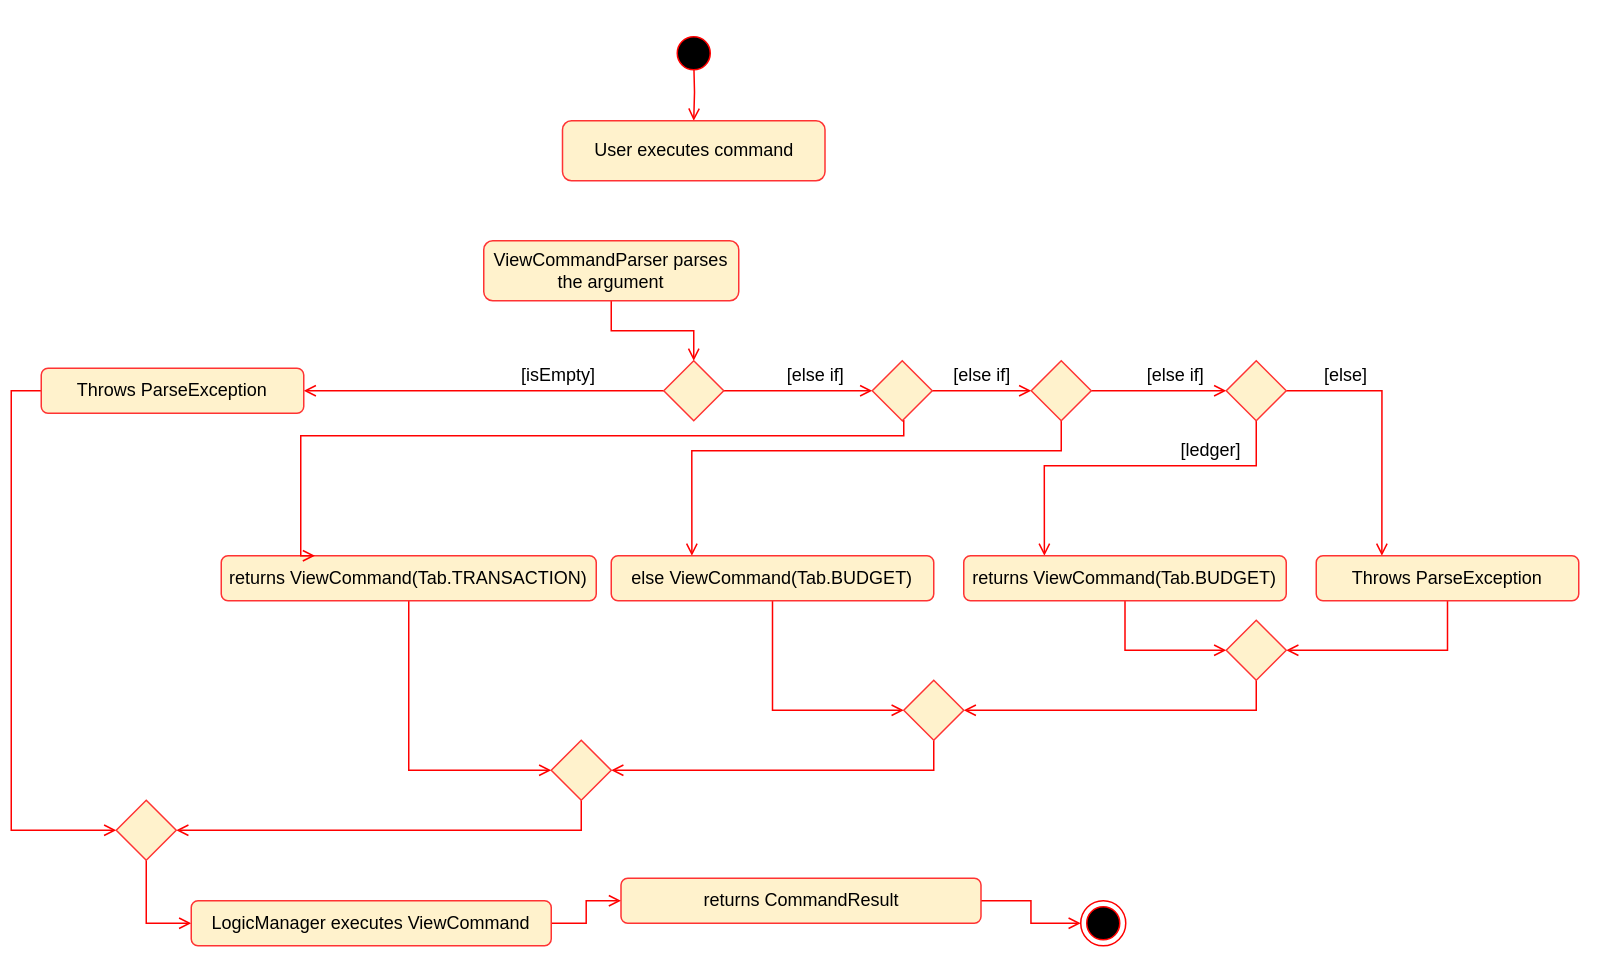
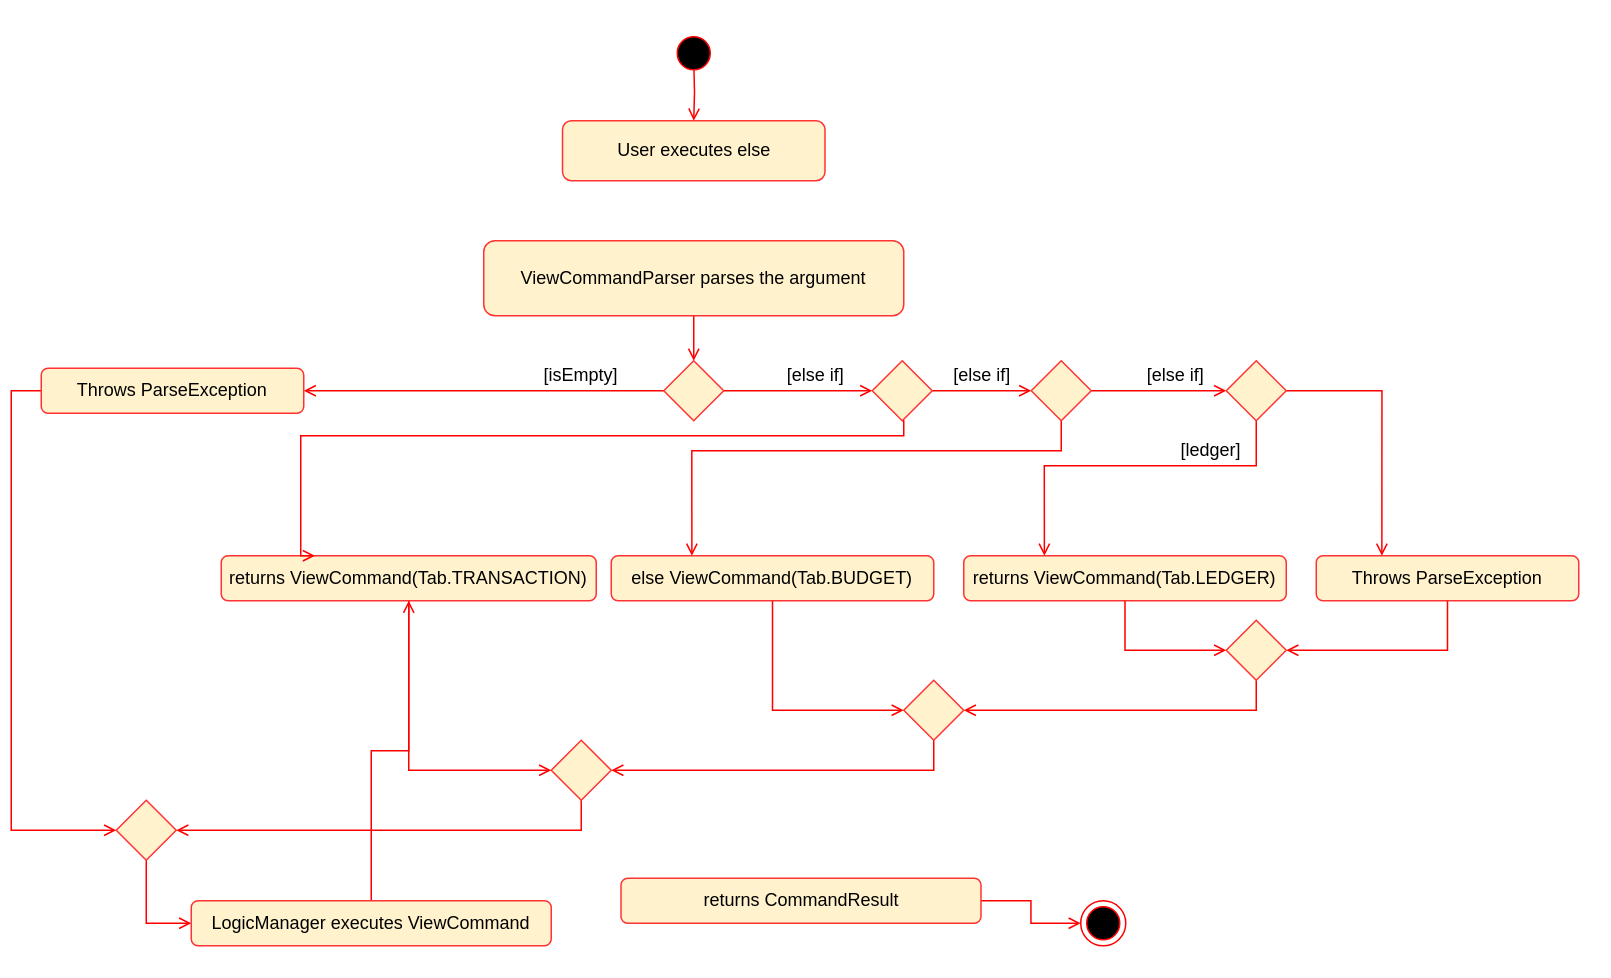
node "User executes command": label "User executes command" -> "User executes else"
node "ViewCommandParser parses the argument": size 255x60 -> 420x75
node "[isEmpty]": moved (559, 376) -> (581, 376)
node "[else]": removed
node "returns ViewCommand(Tab.BUDGET)": label "returns ViewCommand(Tab.BUDGET)" -> "returns ViewCommand(Tab.LEDGER)"
edge "LogicManager executes ViewCommand" -> "returns CommandResult": now "LogicManager executes ViewCommand" -> "returns ViewCommand(Tab.TRANSACTION)"
